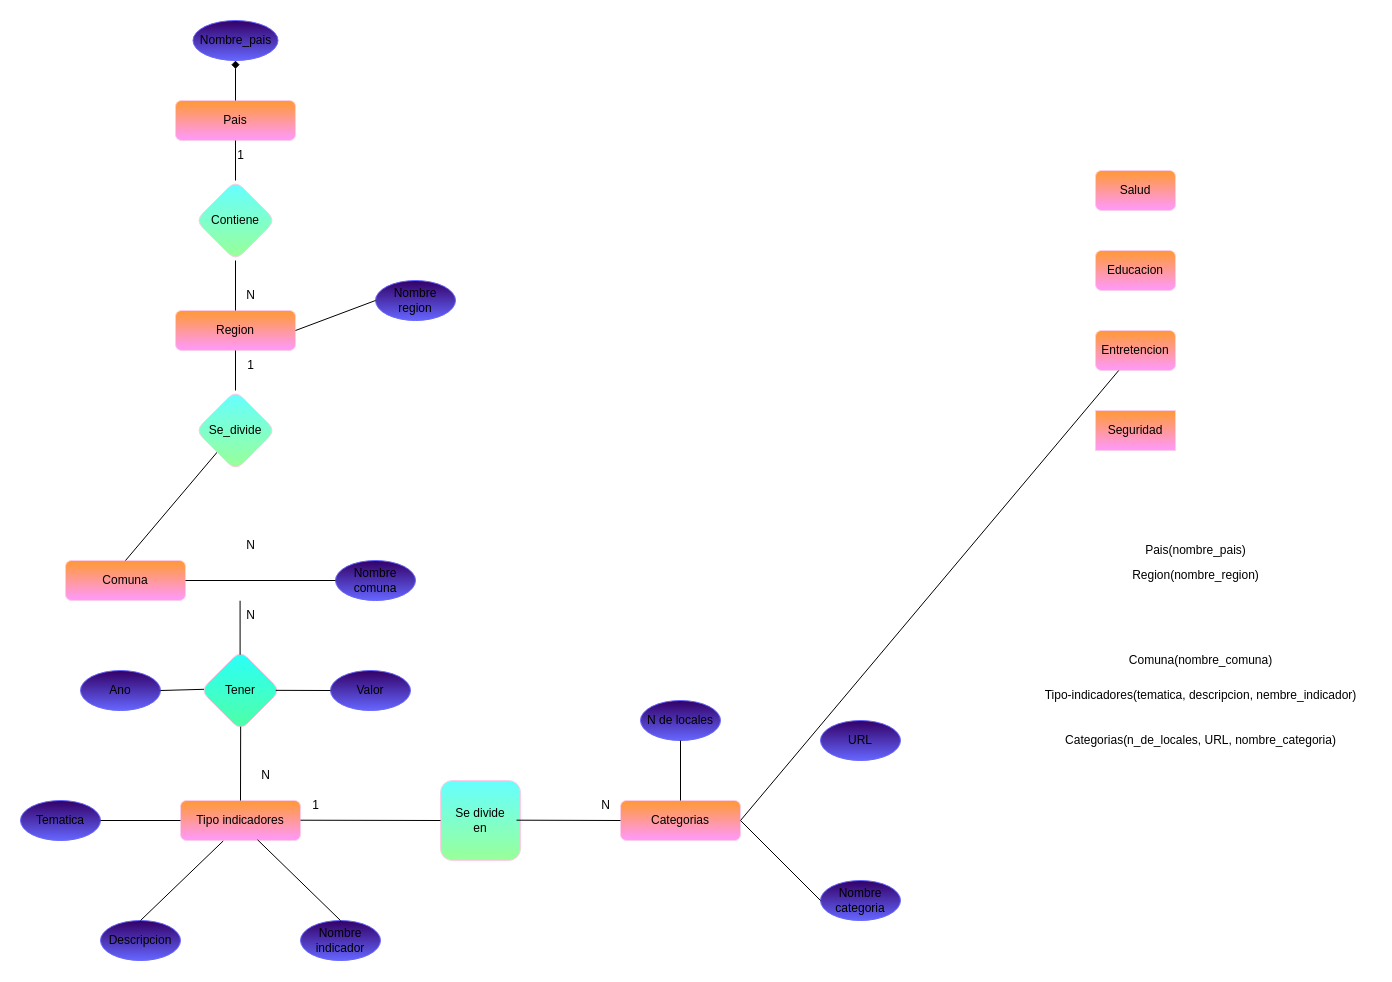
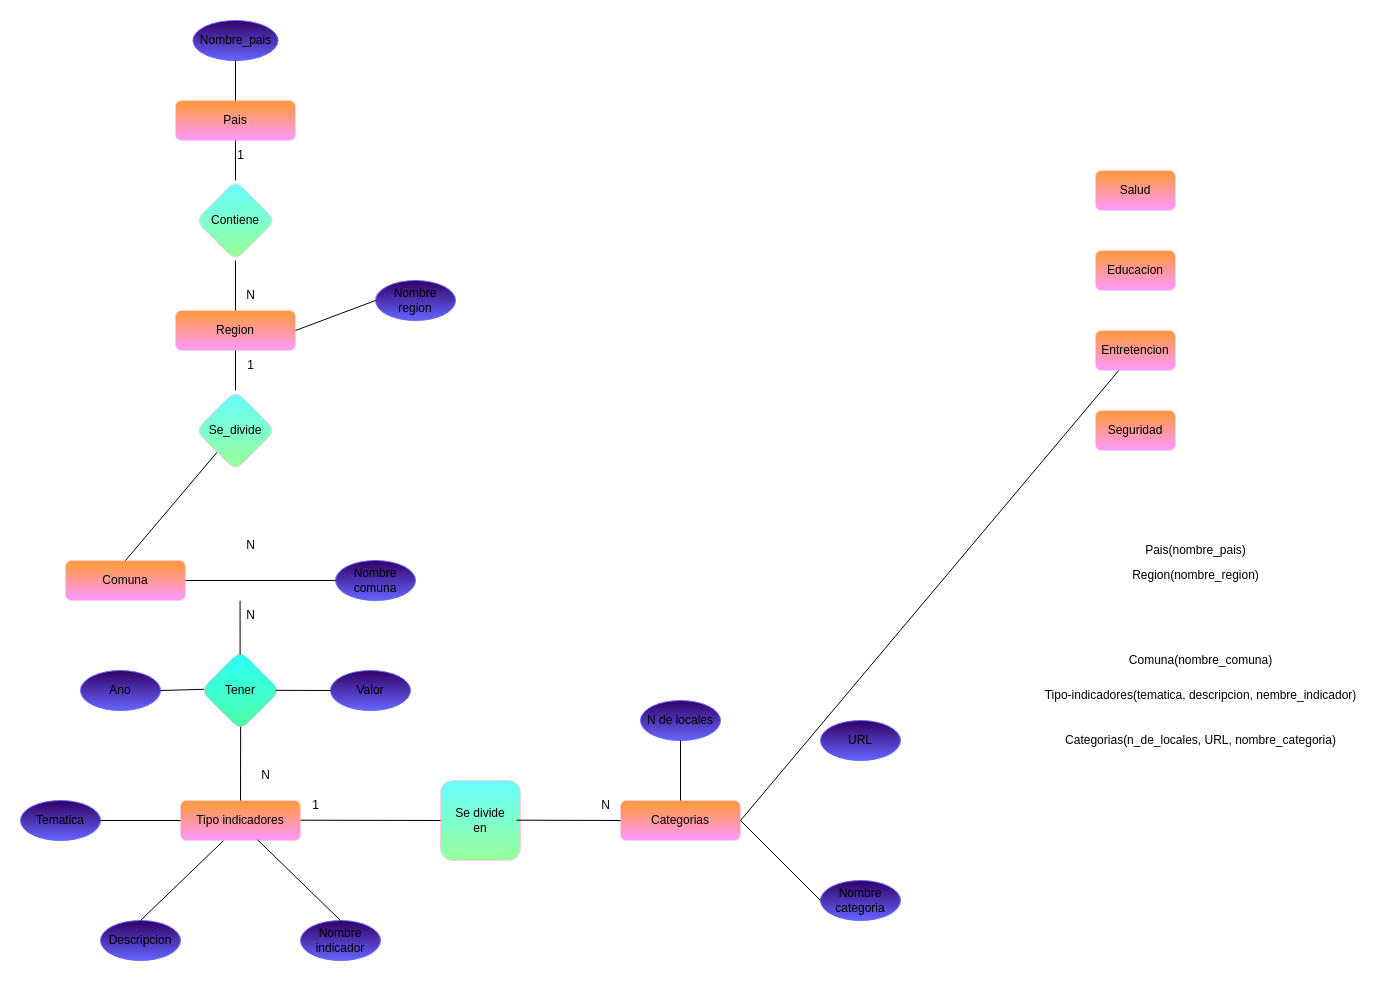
edge "Pais" -> "Nombre_pais": arrowhead diamond -> none
node "Seguridad": shape rectangle -> rounded rectangle
